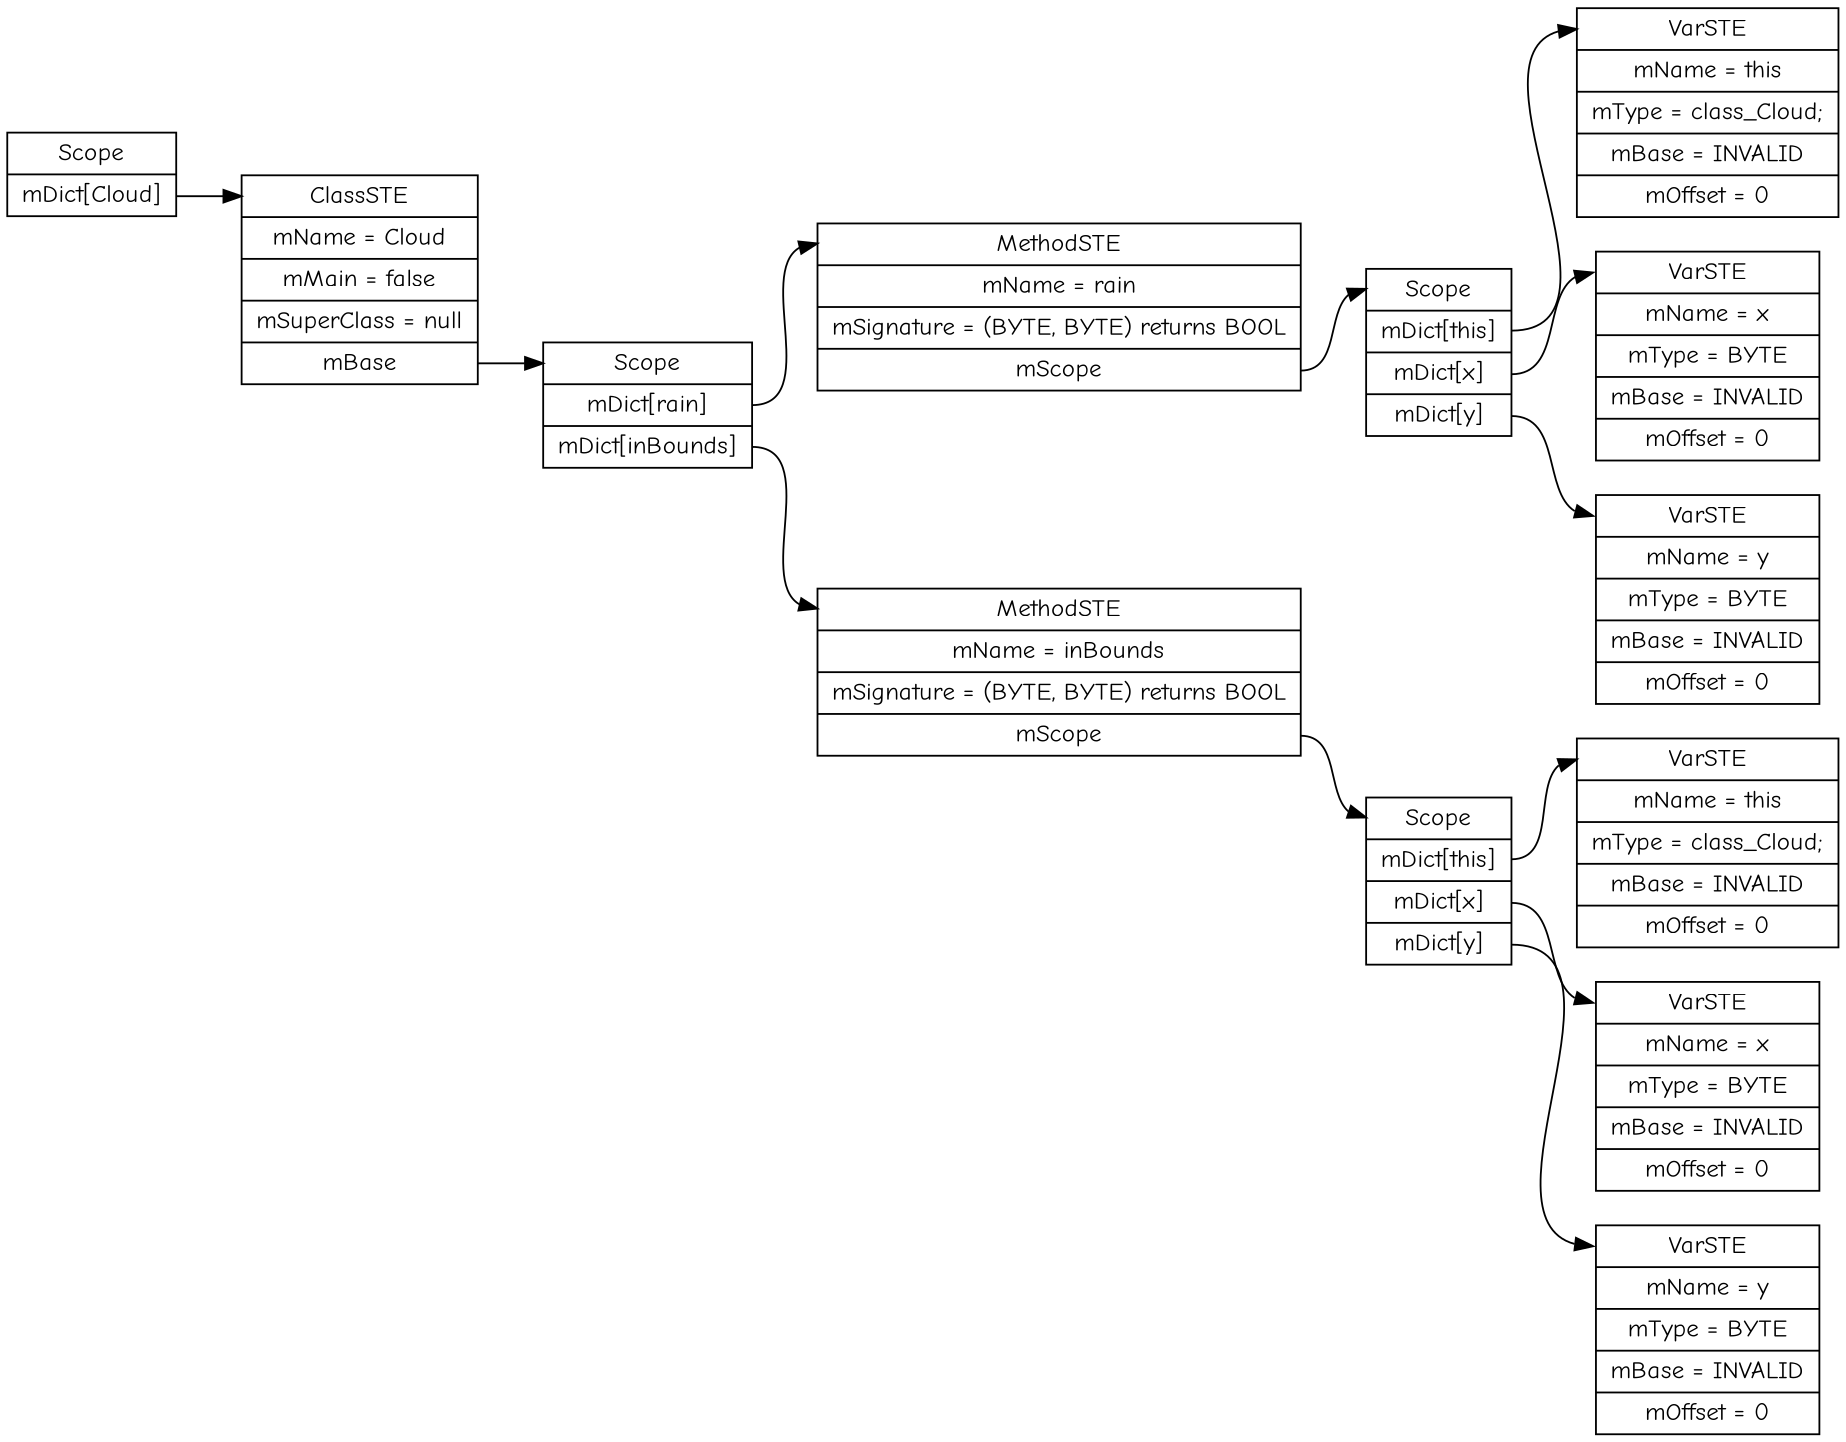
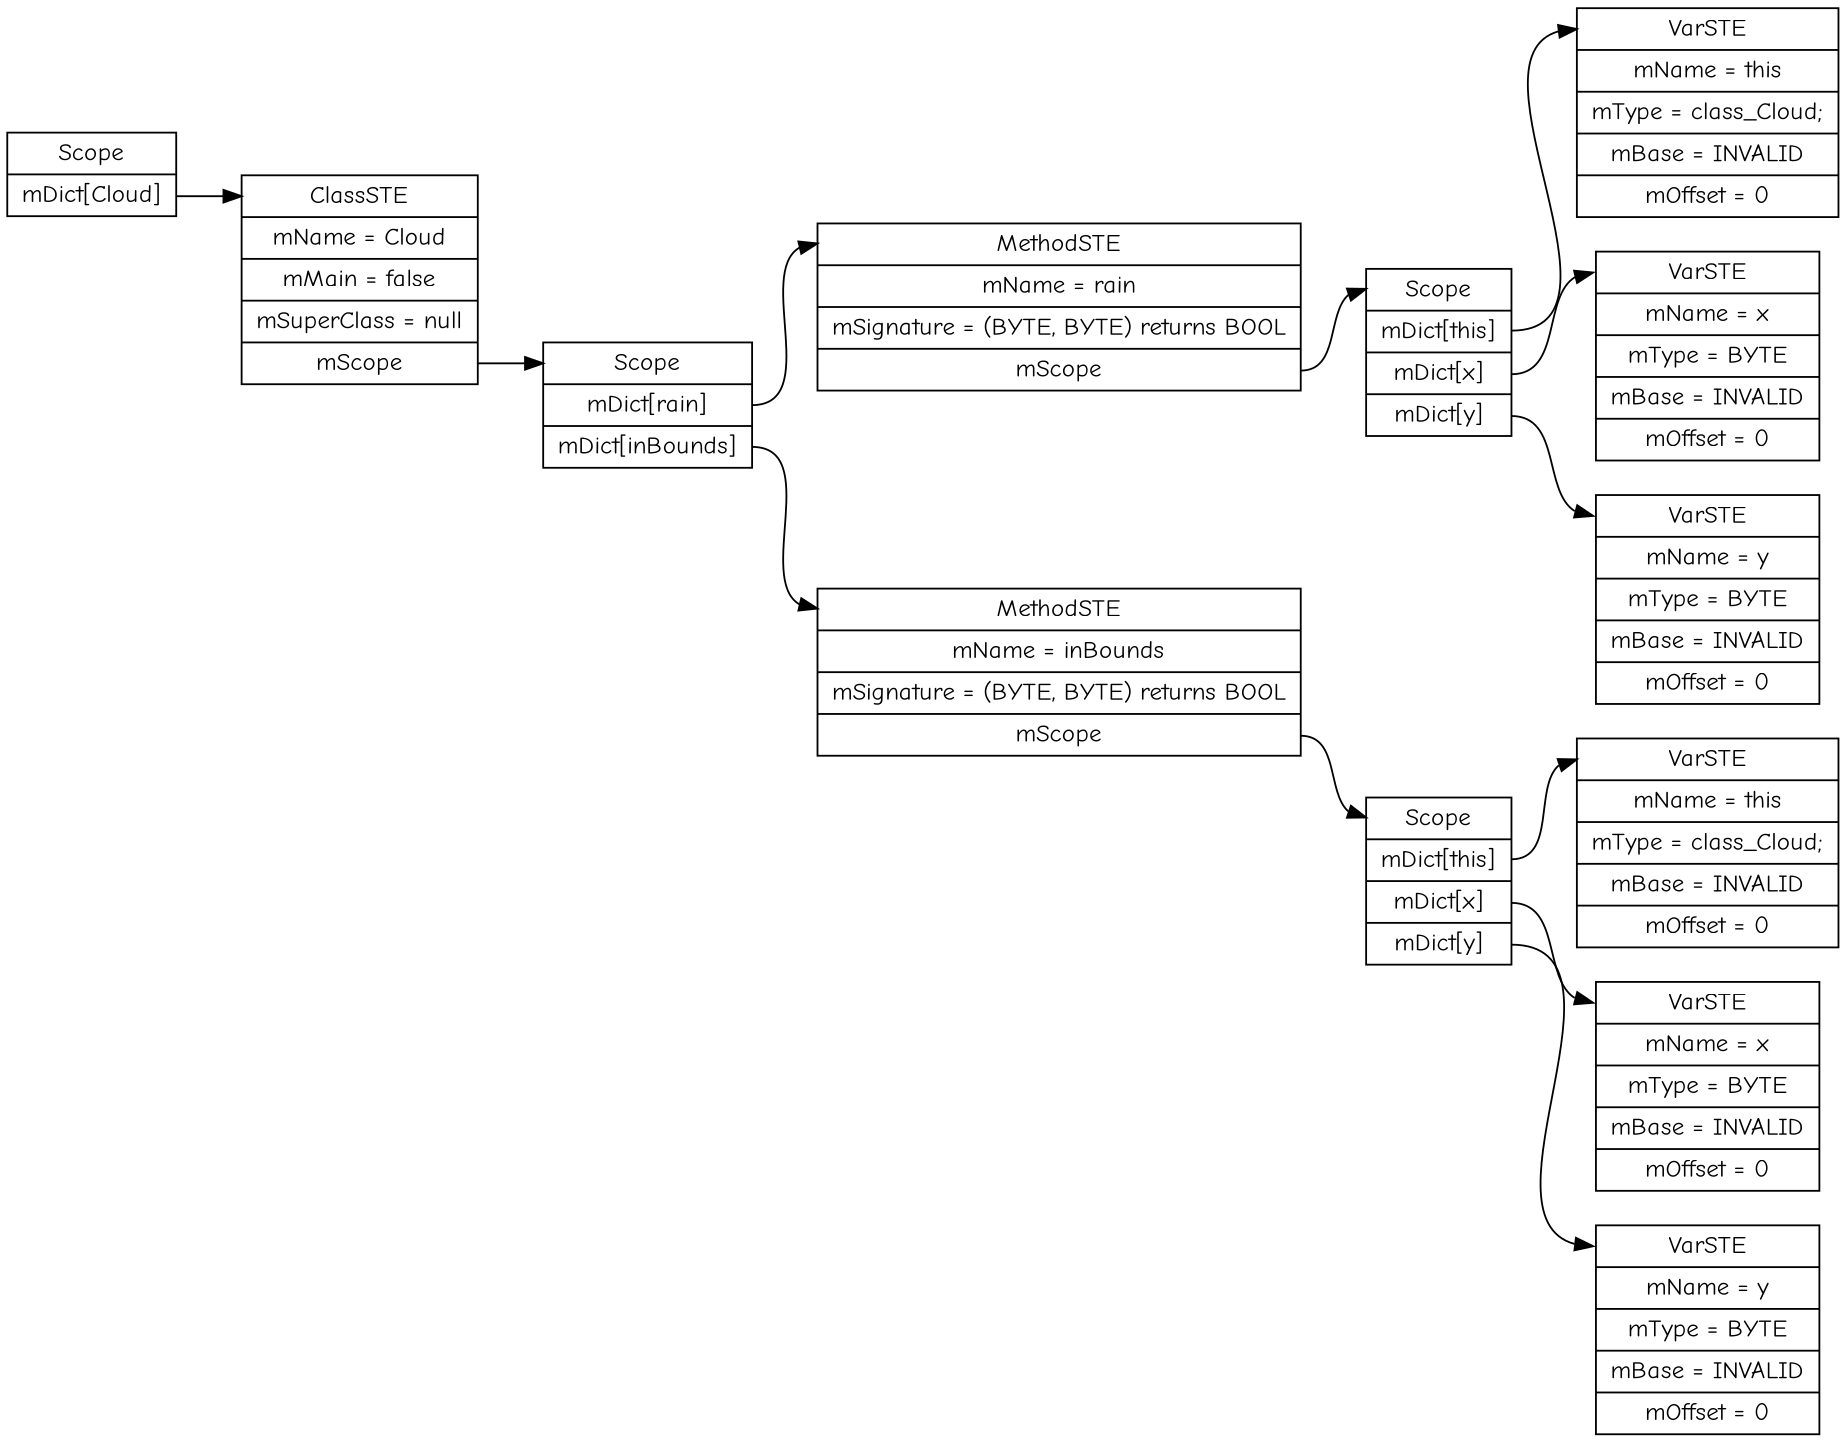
node "ClassSTE": text "mBase" -> "mScope"
